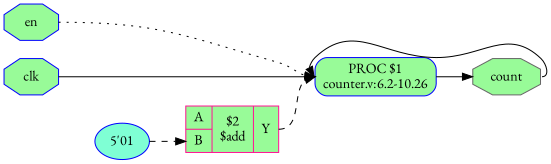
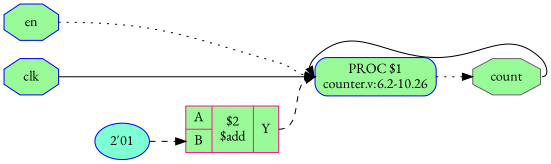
edge "PROC $1 counter.v:6.2-10.26" -> "count": style solid -> dotted
node "5'01": label "5'01" -> "2'01"
